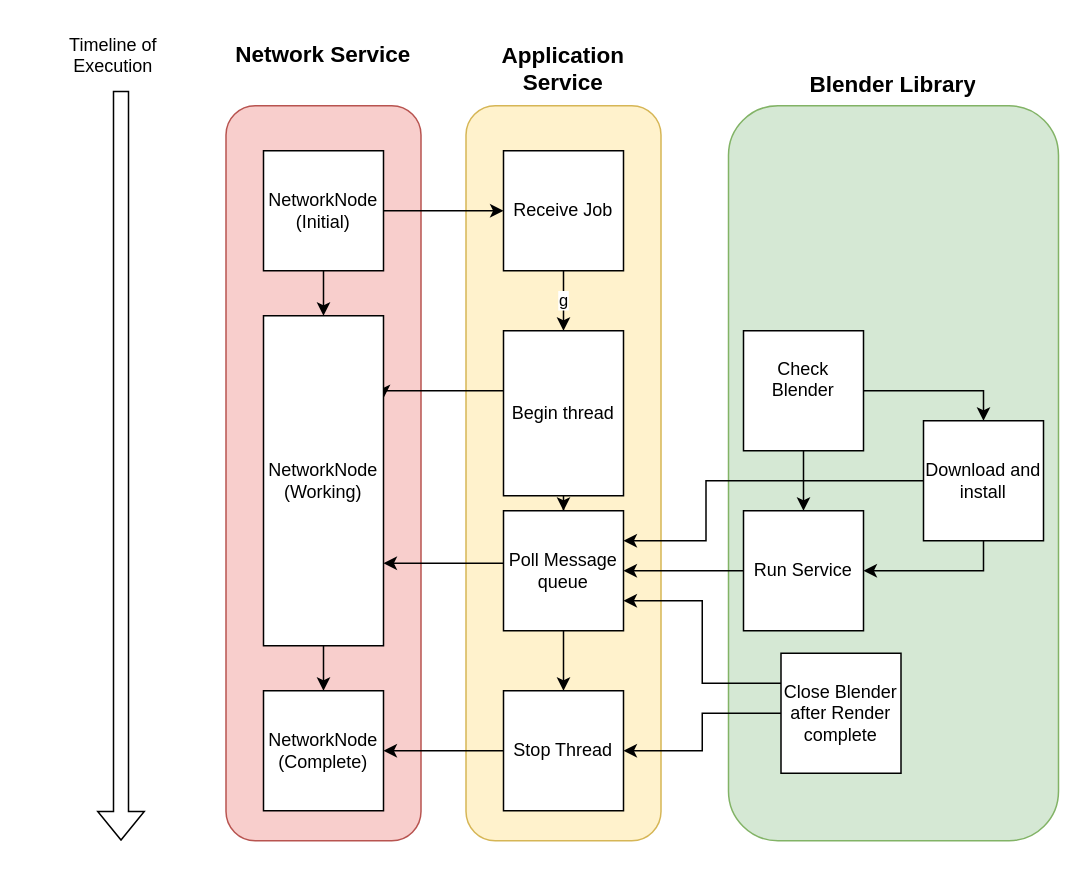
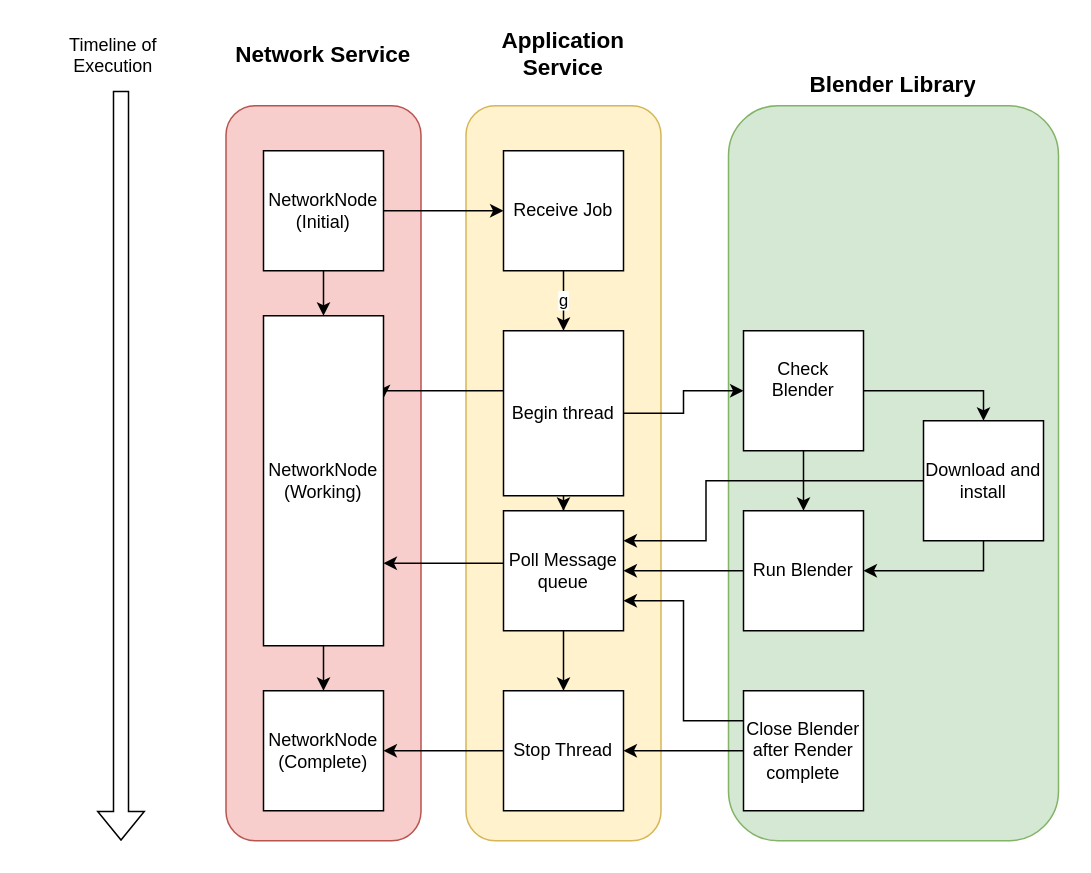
node "Application Service": moved (563, 68) -> (563, 53)
edge "Begin thread" -> "Check Blender": added
node "Run Service": label "Run Service" -> "Run Blender"
node "Close Blender after Render complete": moved (841, 713) -> (803, 751)
